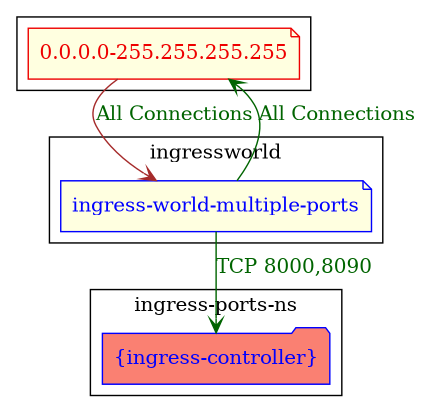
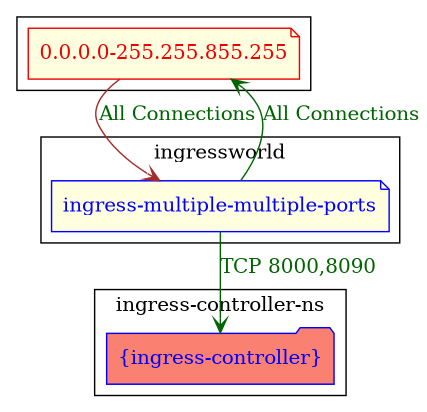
node "0.0.0.0-255.255.255.255": label "0.0.0.0-255.255.255.255" -> "0.0.0.0-255.255.855.255"
node "ingress-world-multiple-ports": label "ingress-world-multiple-ports" -> "ingress-multiple-multiple-ports"
cluster "ingress-ports-ns": label "ingress-ports-ns" -> "ingress-controller-ns"
